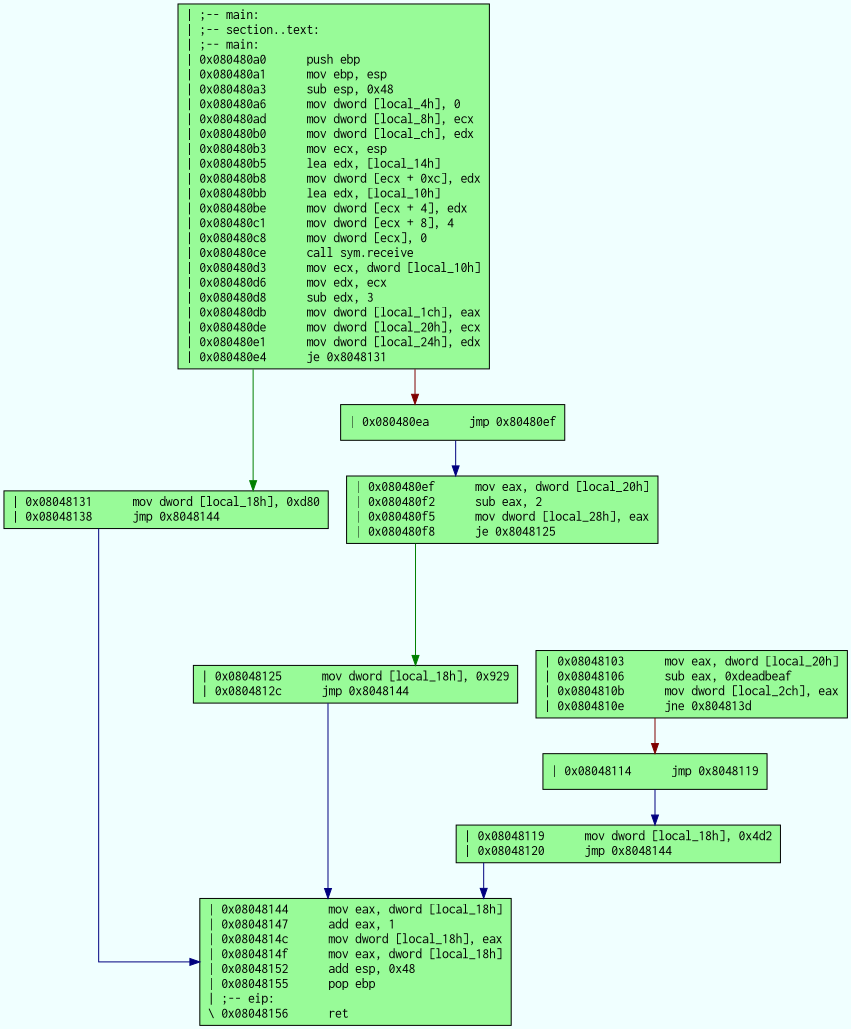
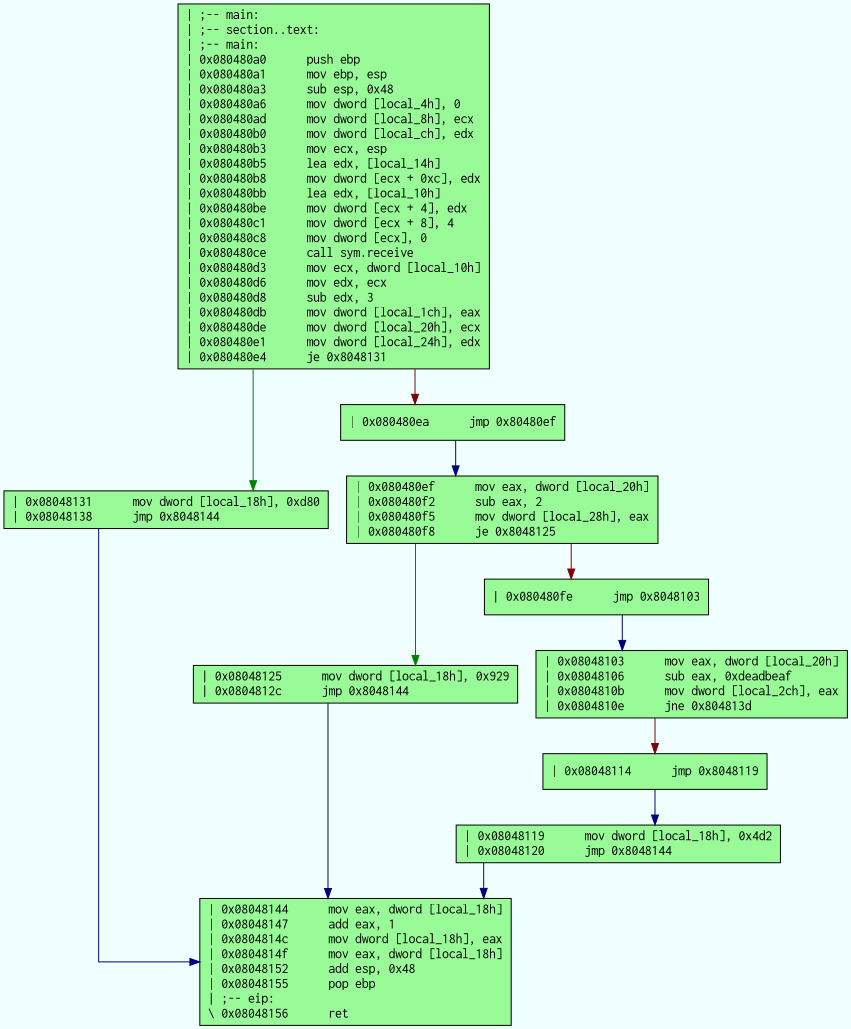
node "| 0x080480fe      jmp 0x8048103": added
